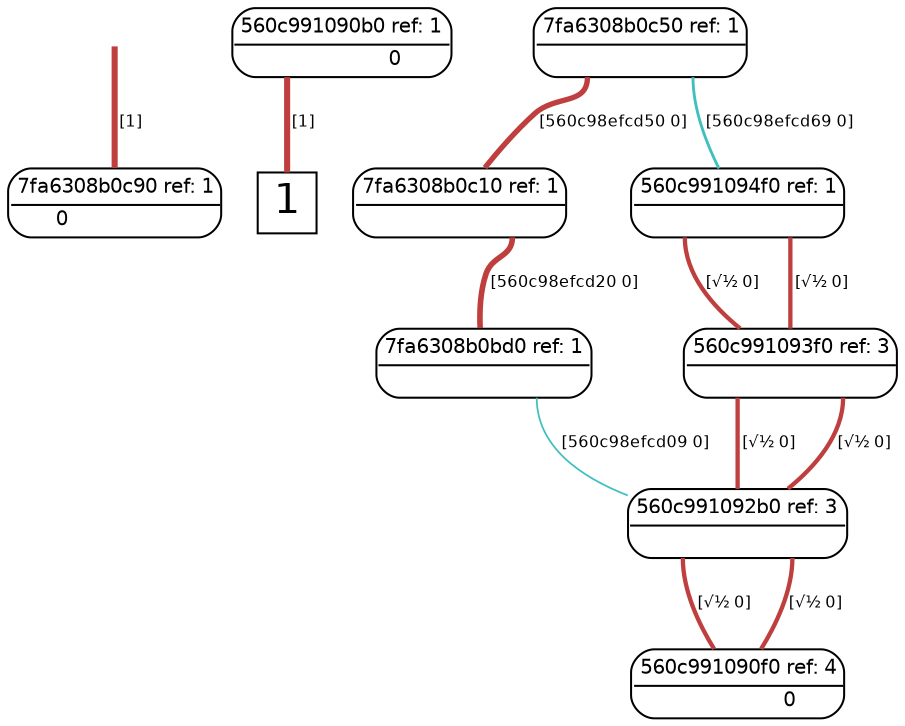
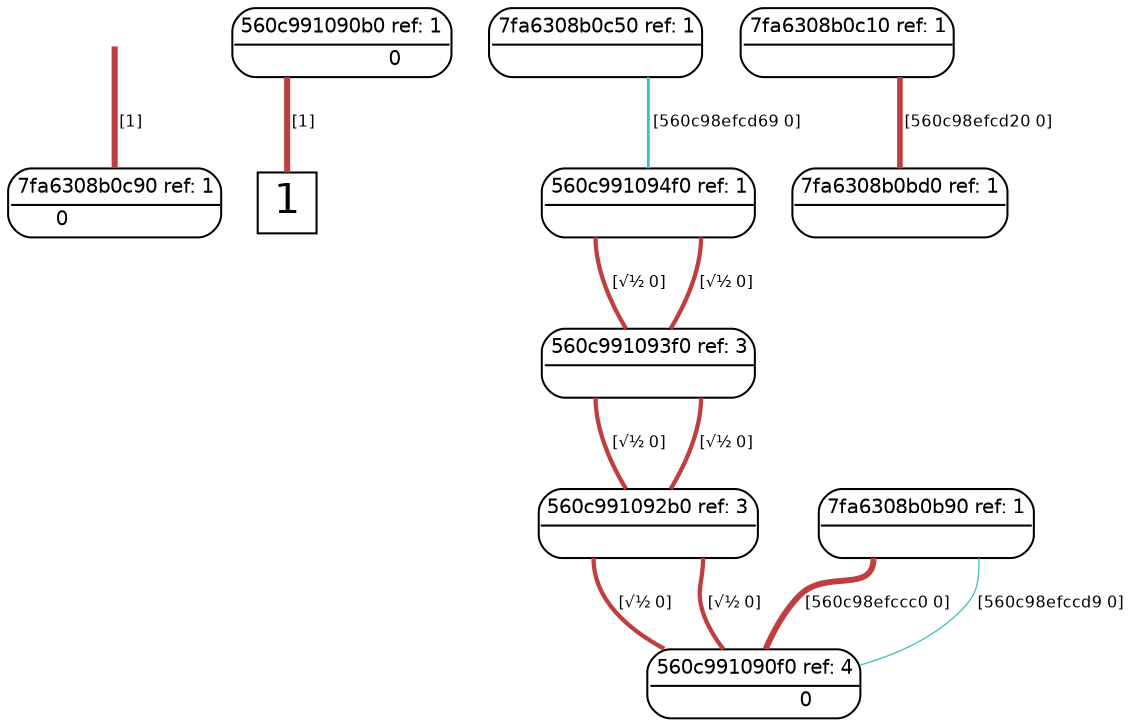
edge "7fa6308b0c50 ref: 1" -- "7fa6308b0c10 ref: 1": removed, label "[560c98efcd50 0]"
edge "7fa6308b0bd0 ref: 1" -- "560c991092b0 ref: 3": removed, label "[560c98efcd09 0]"
node "7fa6308b0b90 ref: 1": added
